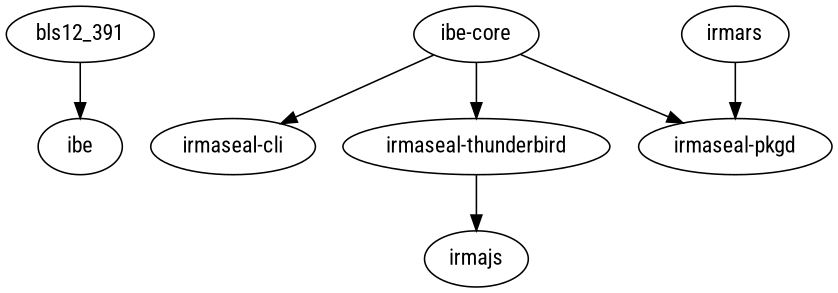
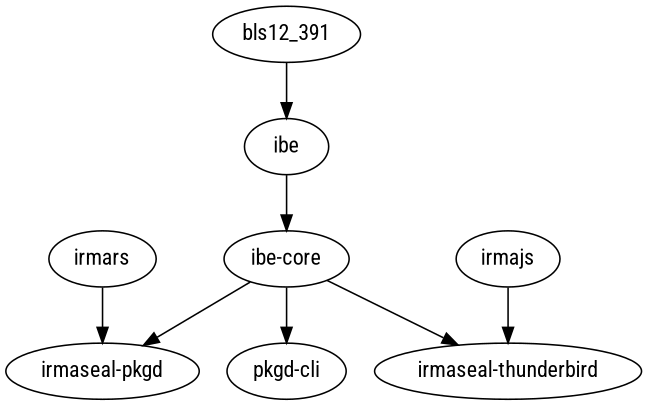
node "irmaseal-cli": label "irmaseal-cli" -> "pkgd-cli"
edge "ibe" -> "ibe-core": added
edge "irmaseal-thunderbird" -> "irmajs": reversed
